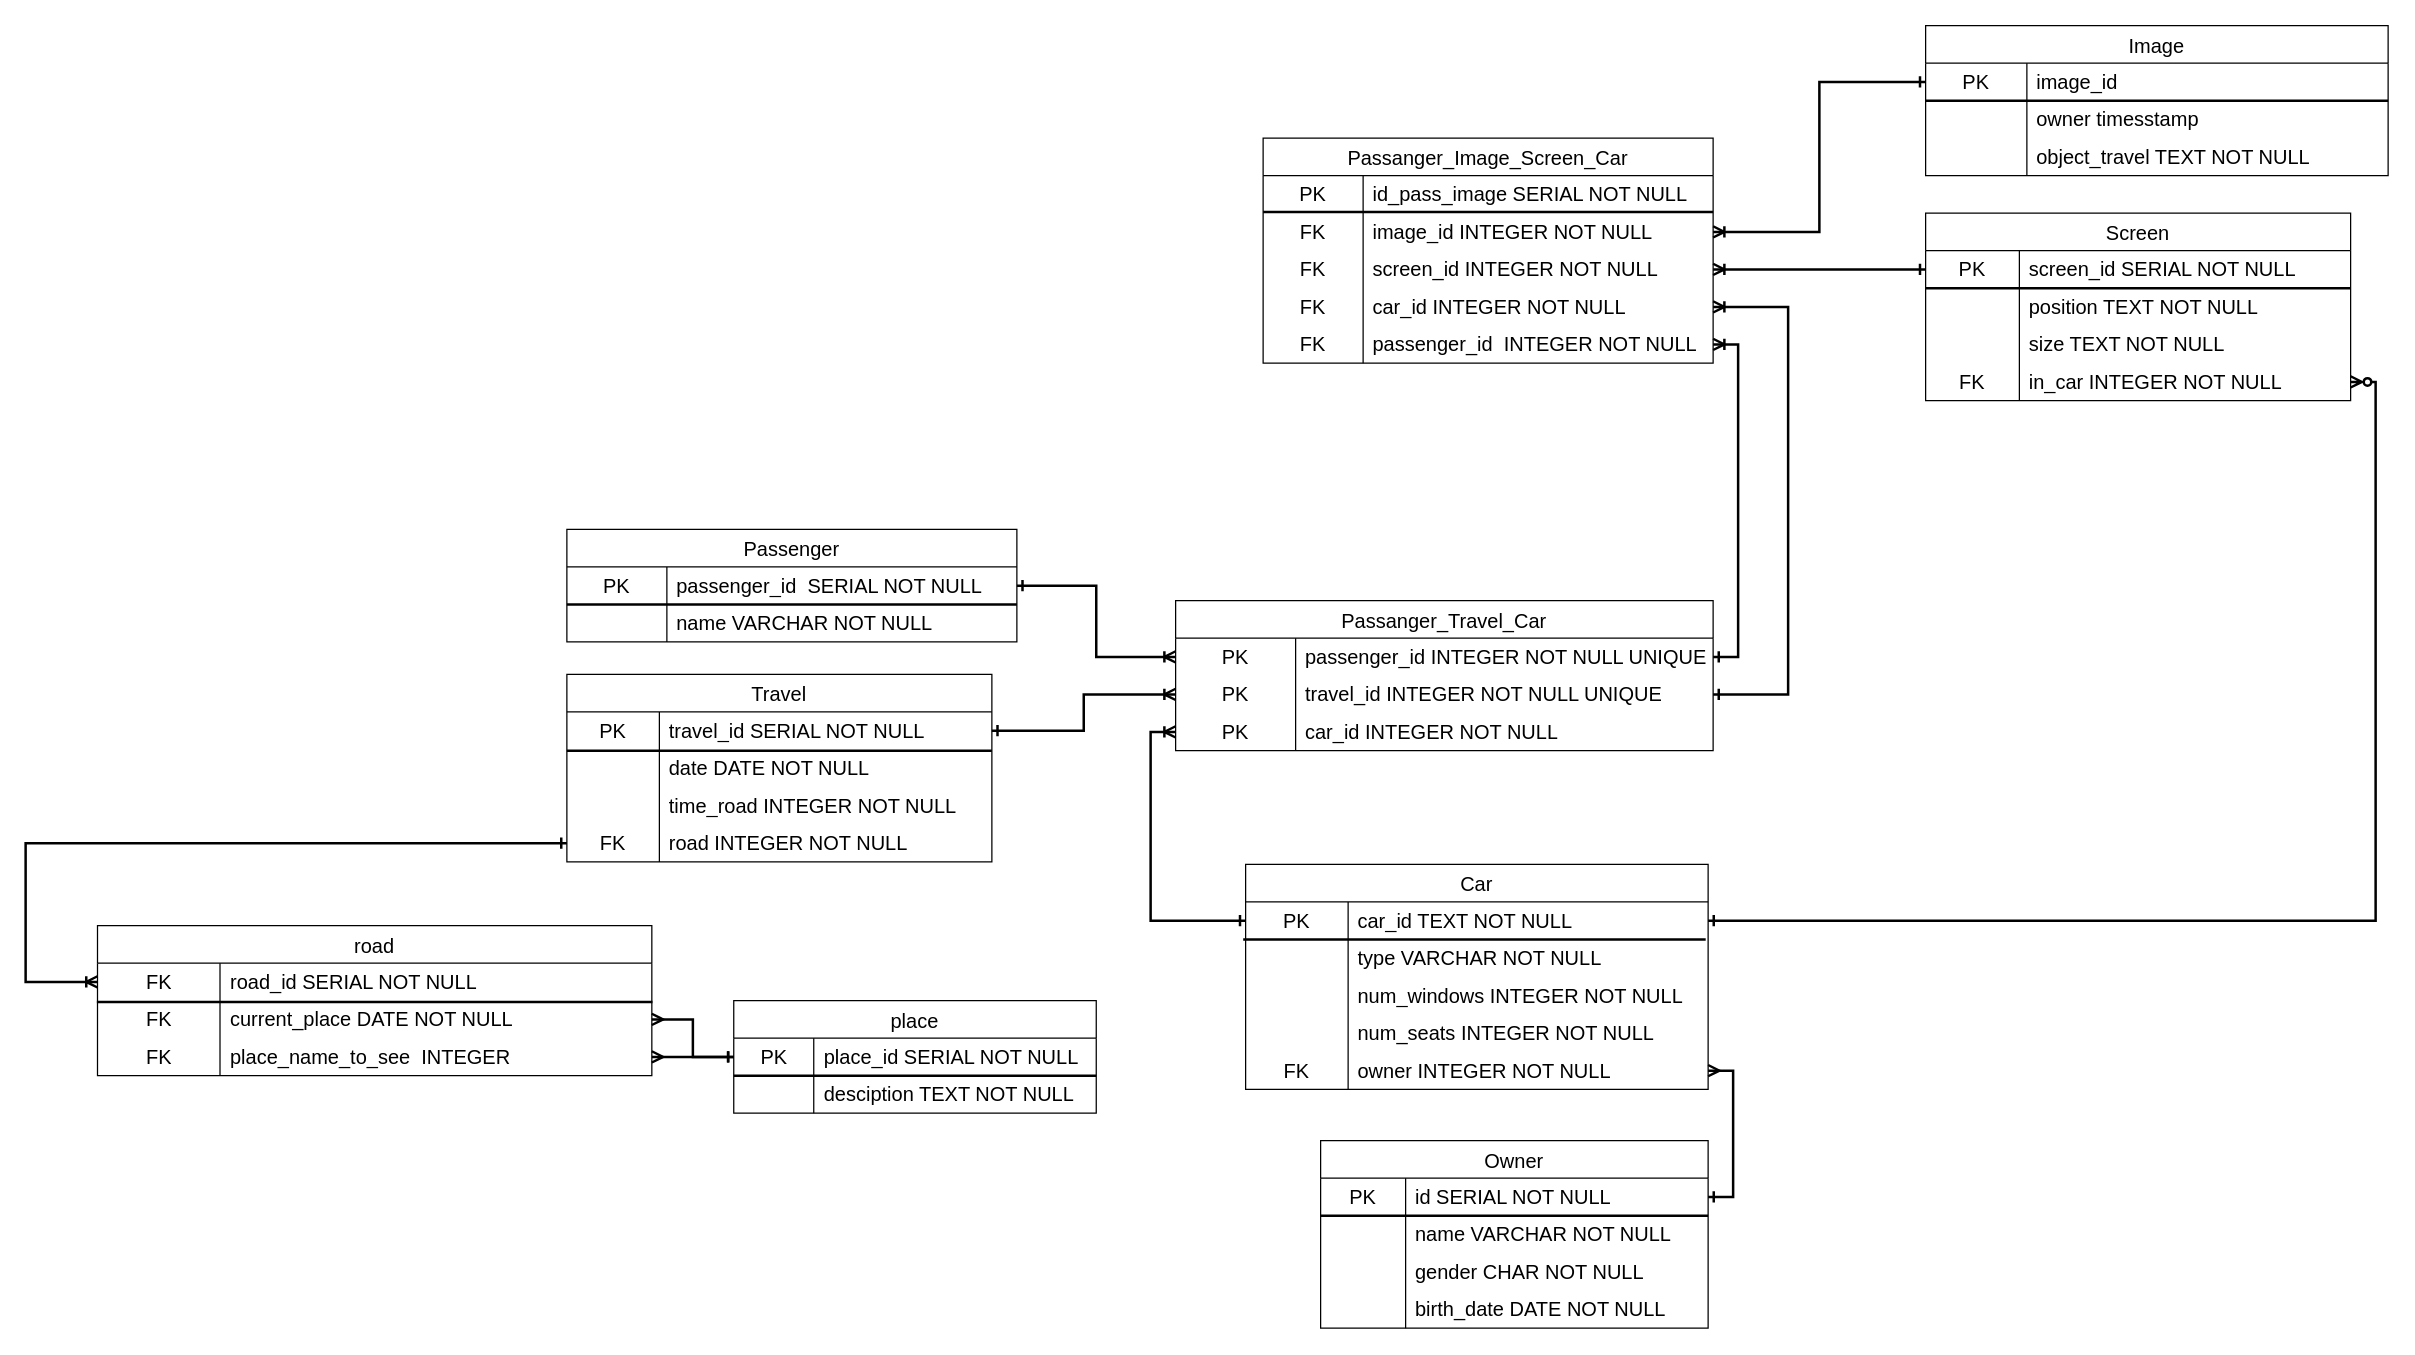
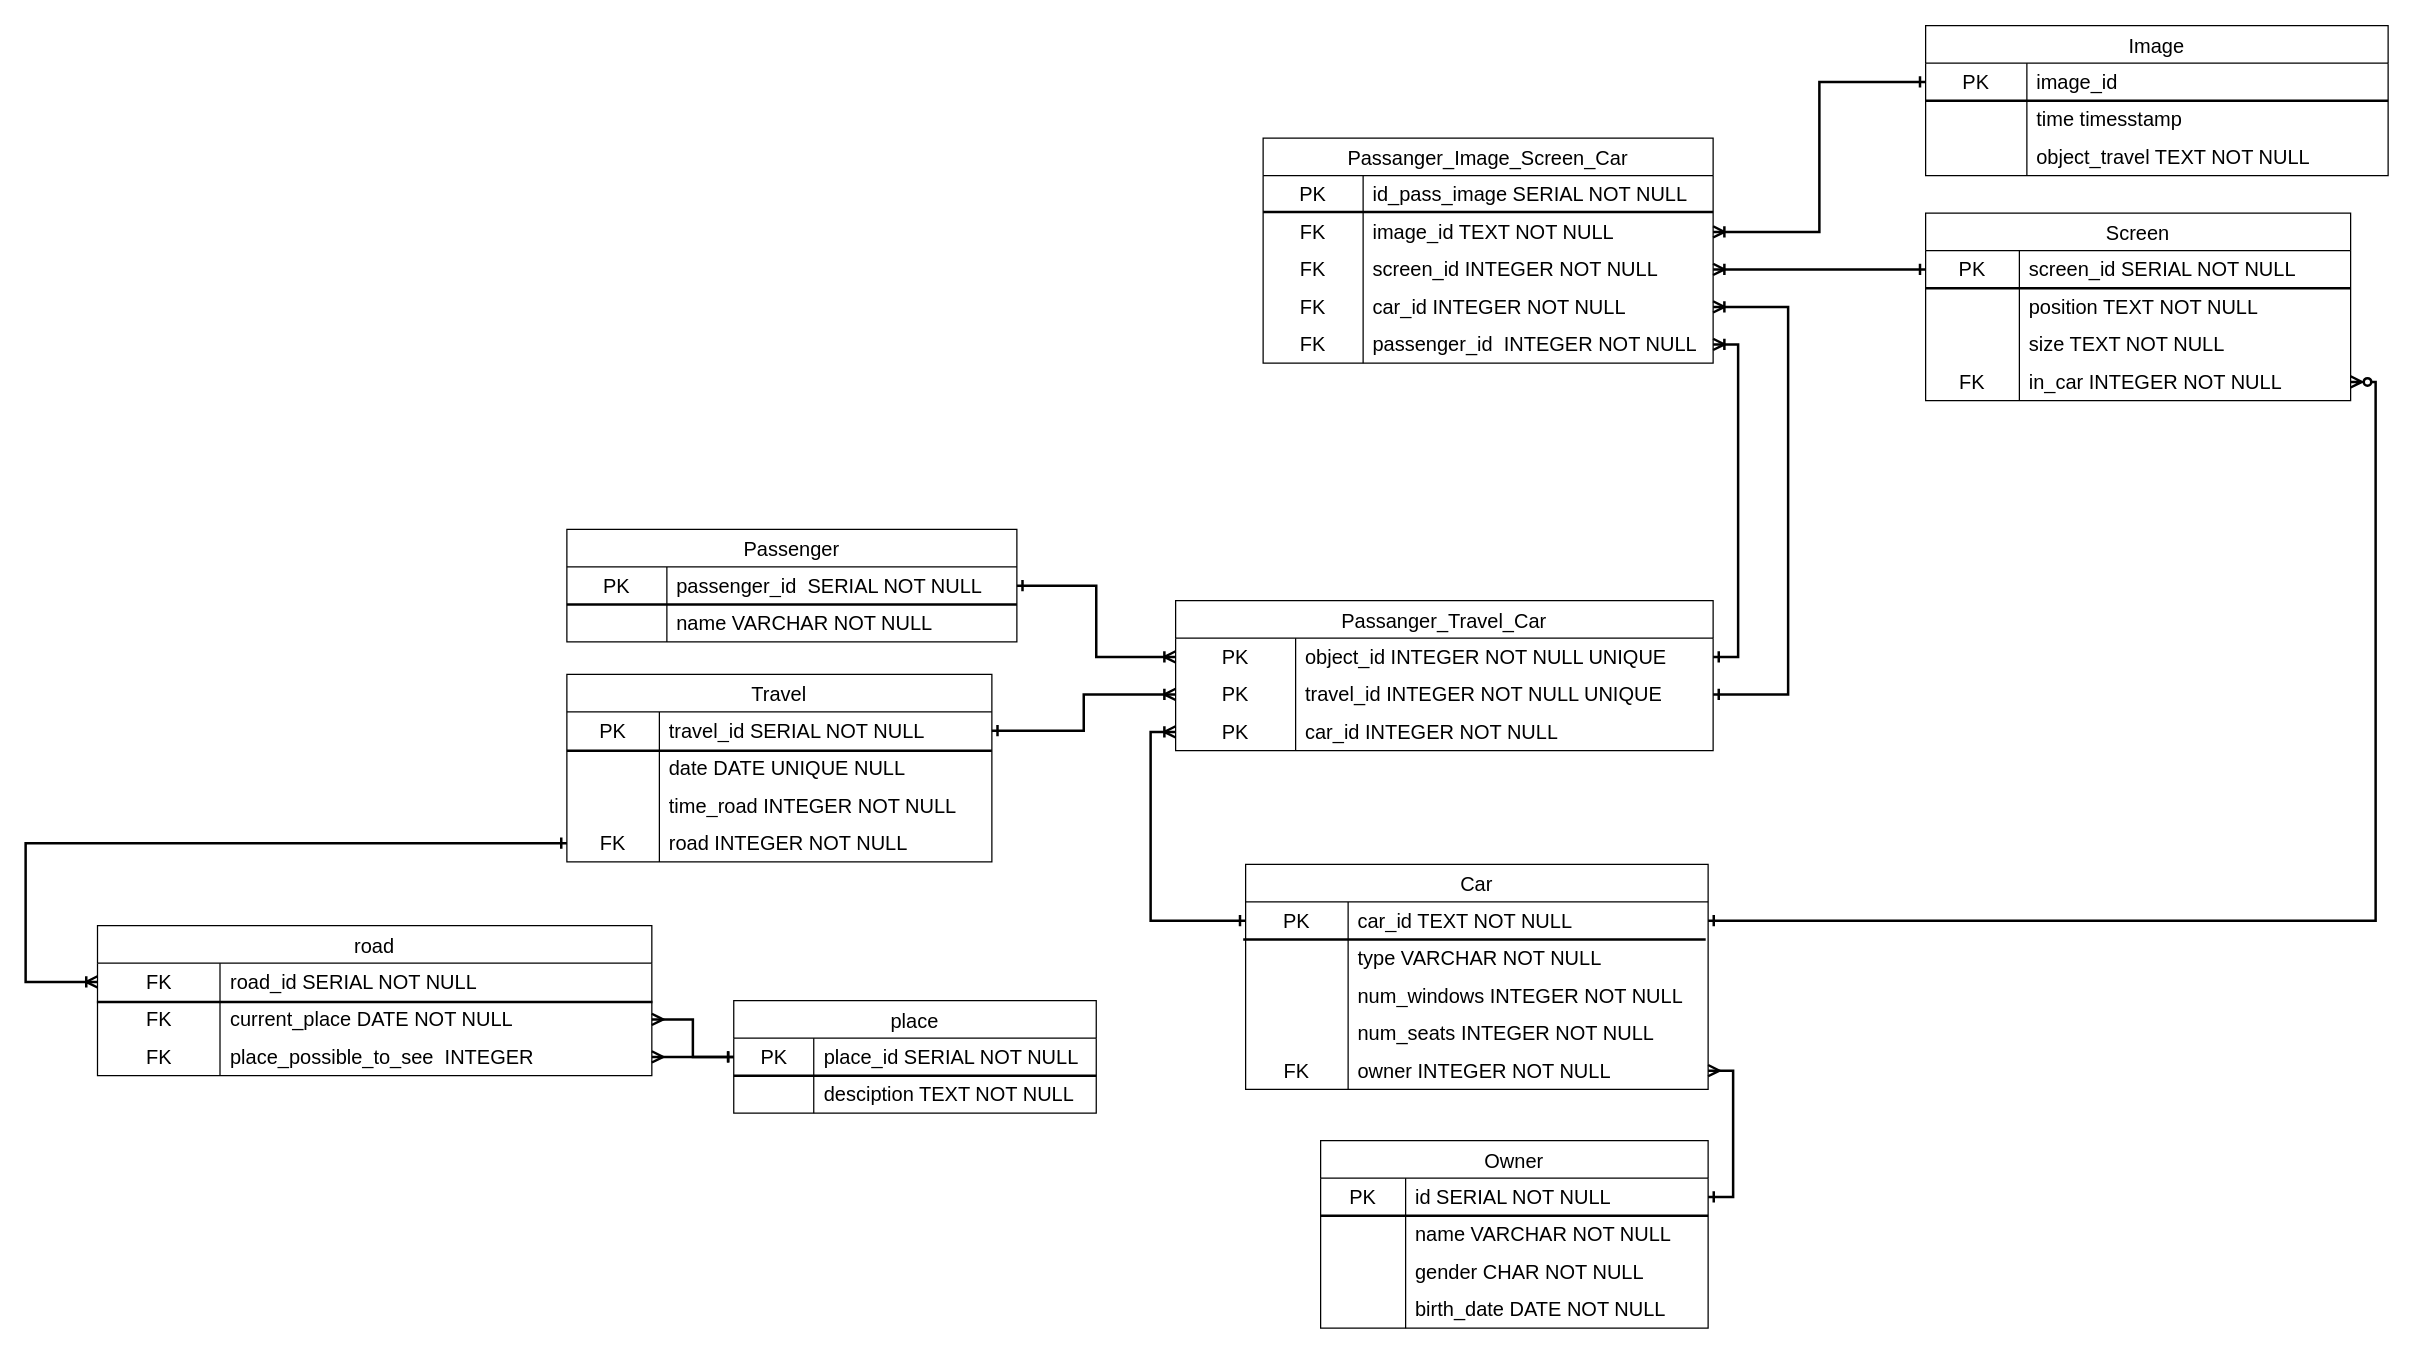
node "owner timesstamp": label "owner timesstamp" -> "time timesstamp"
node "image_id INTEGER NOT NULL": label "image_id INTEGER NOT NULL" -> "image_id TEXT NOT NULL"
node "passenger_id INTEGER NOT NULL UNIQUE": label "passenger_id INTEGER NOT NULL UNIQUE" -> "object_id INTEGER NOT NULL UNIQUE"
node "date DATE NOT NULL": label "date DATE NOT NULL" -> "date DATE UNIQUE NULL"
node "place_name_to_see INTEGER": label "place_name_to_see INTEGER" -> "place_possible_to_see INTEGER"
